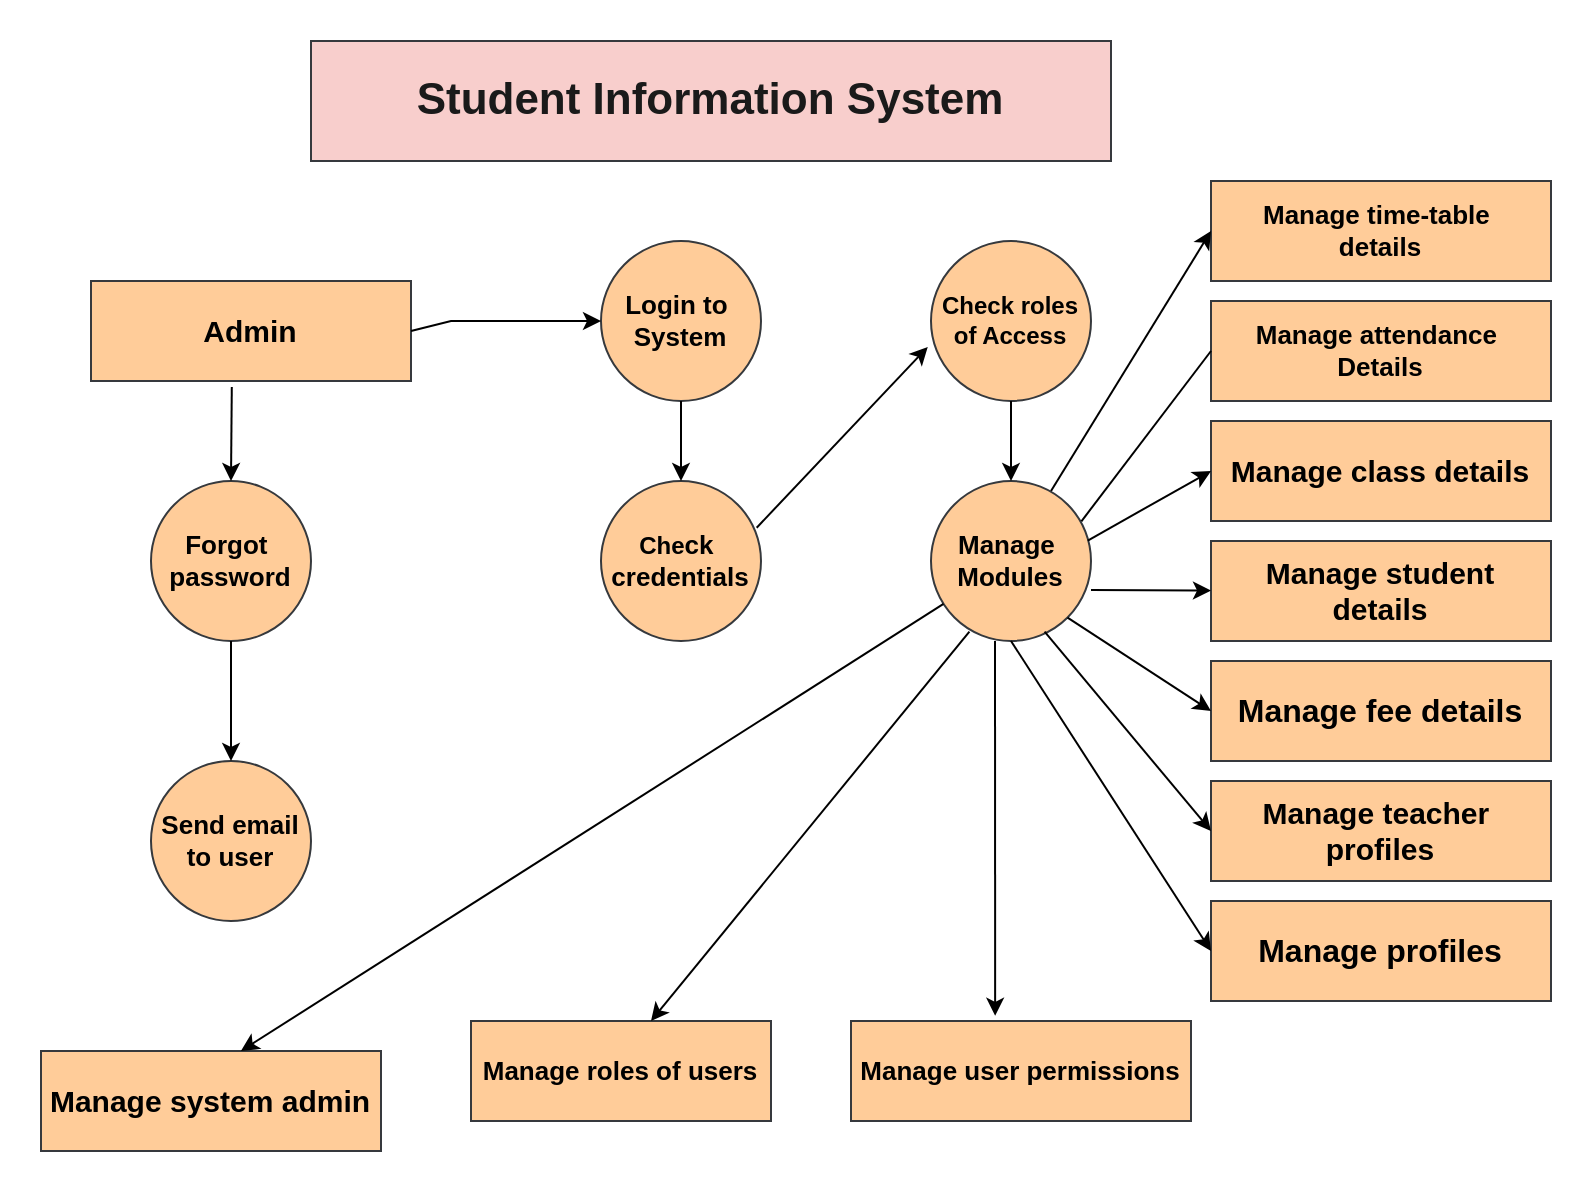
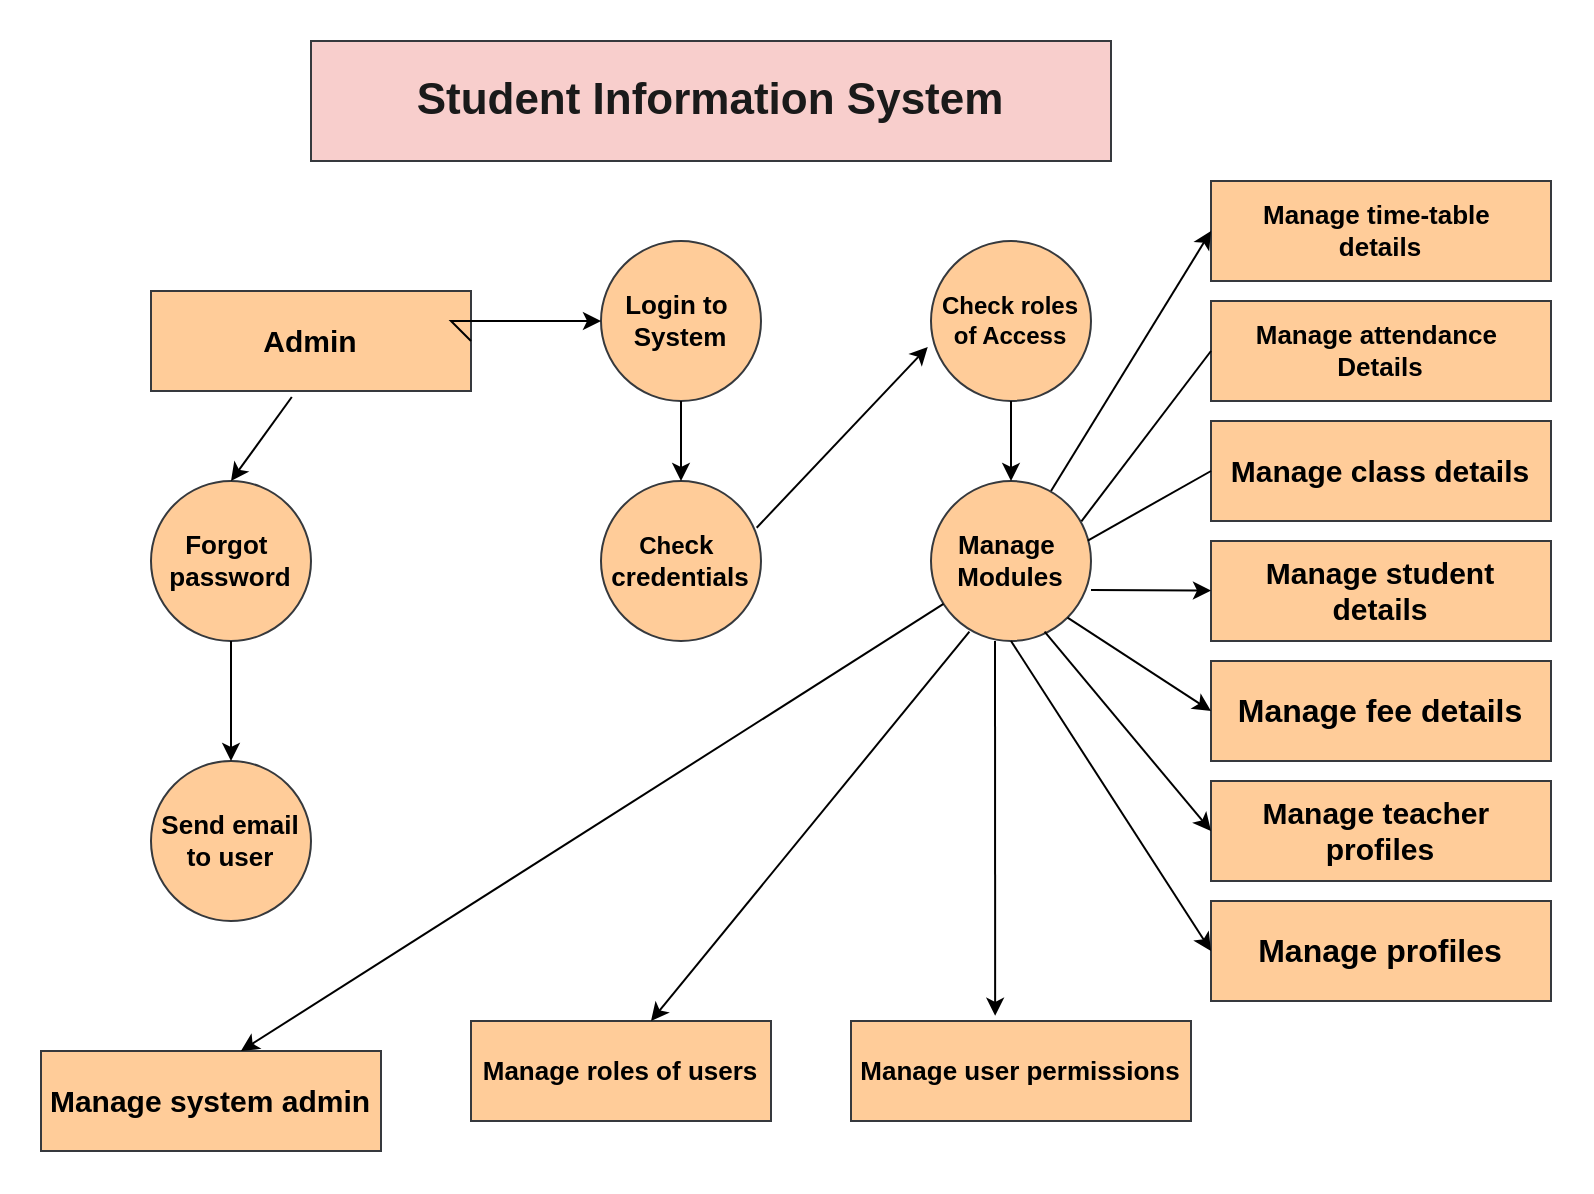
node "Admin": moved (251, 331) -> (311, 341)
edge "Manage Modules" -> "Manage class details": arrowhead classic -> none
